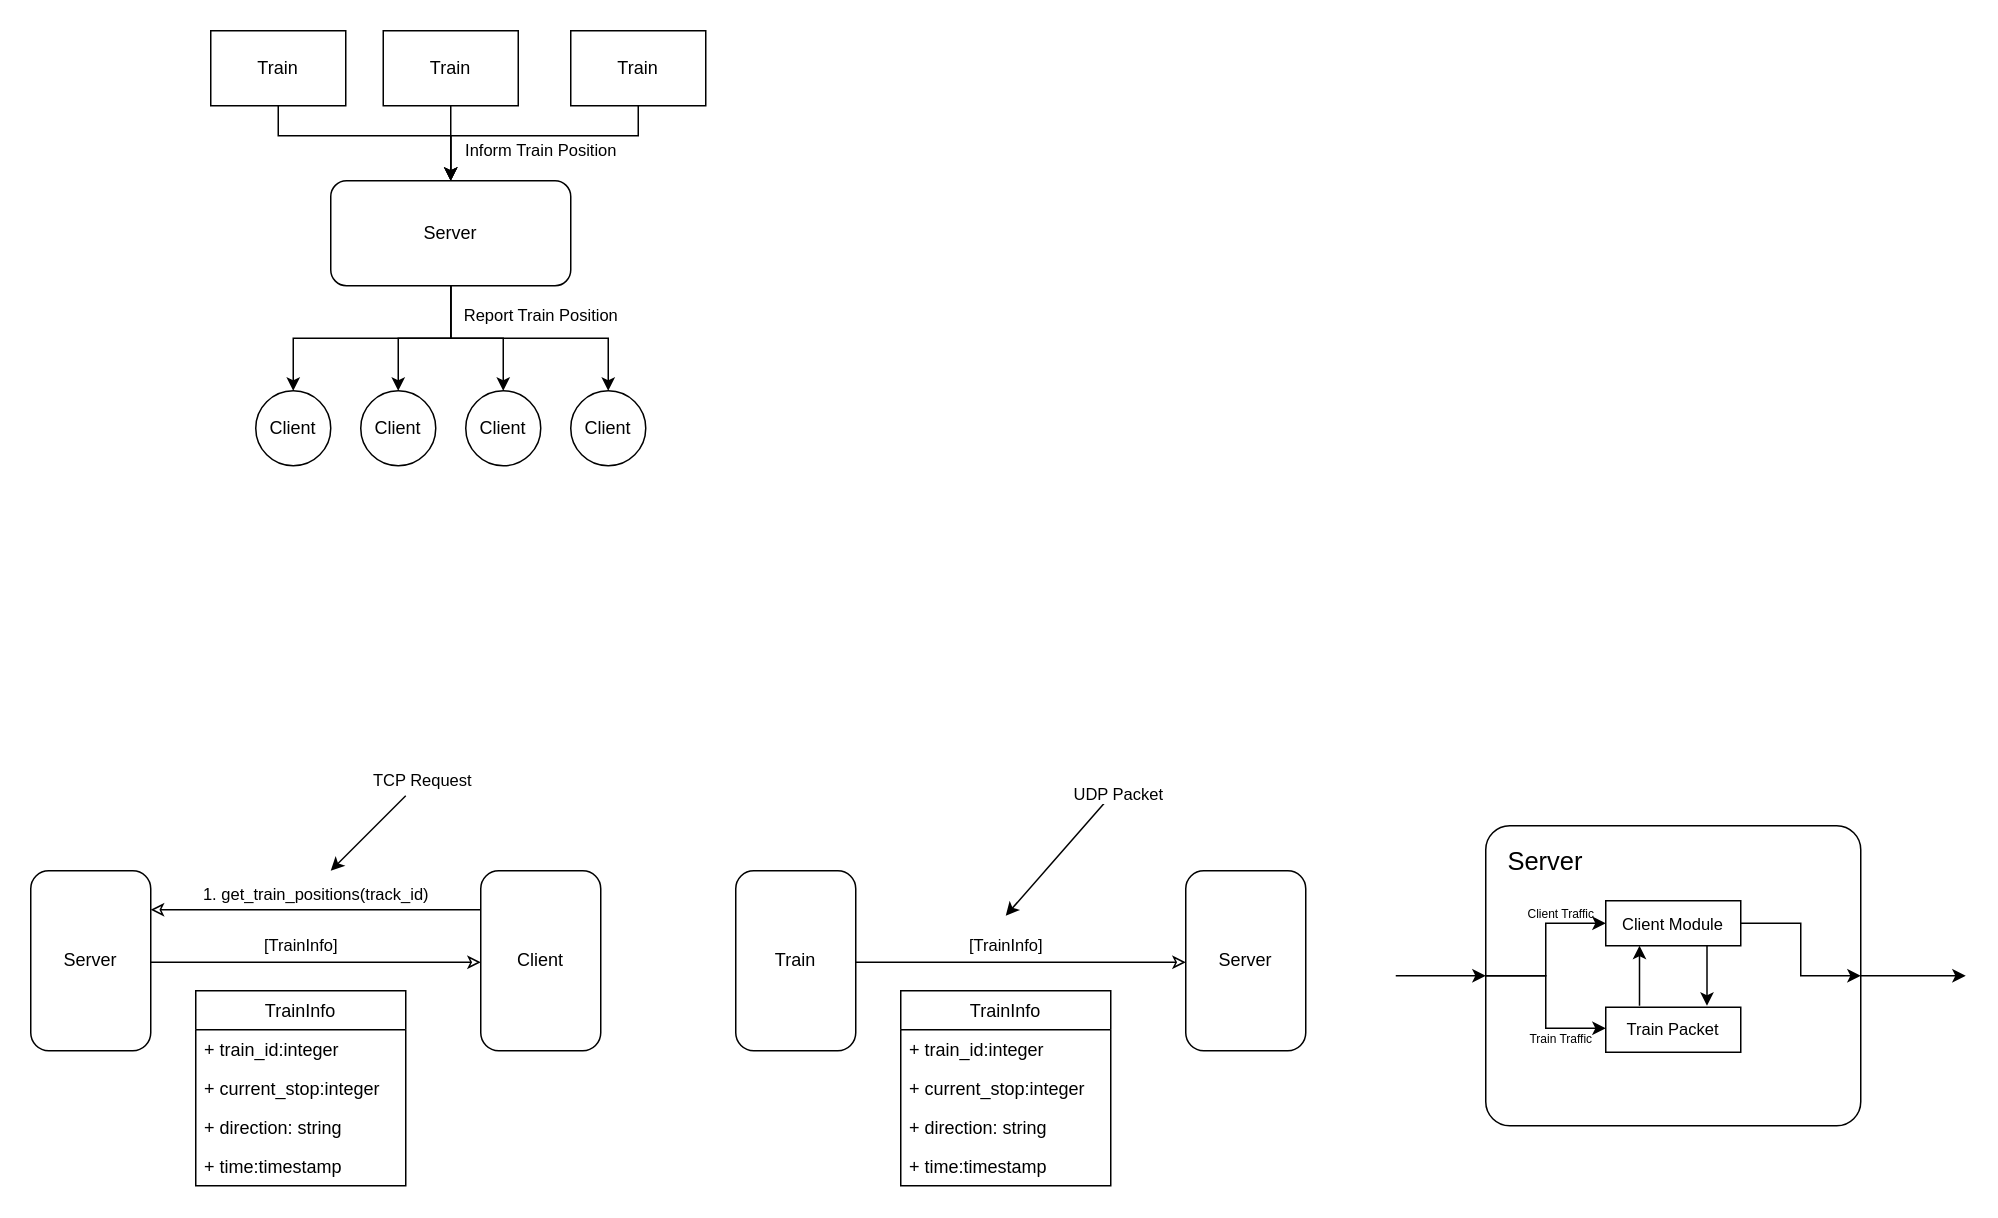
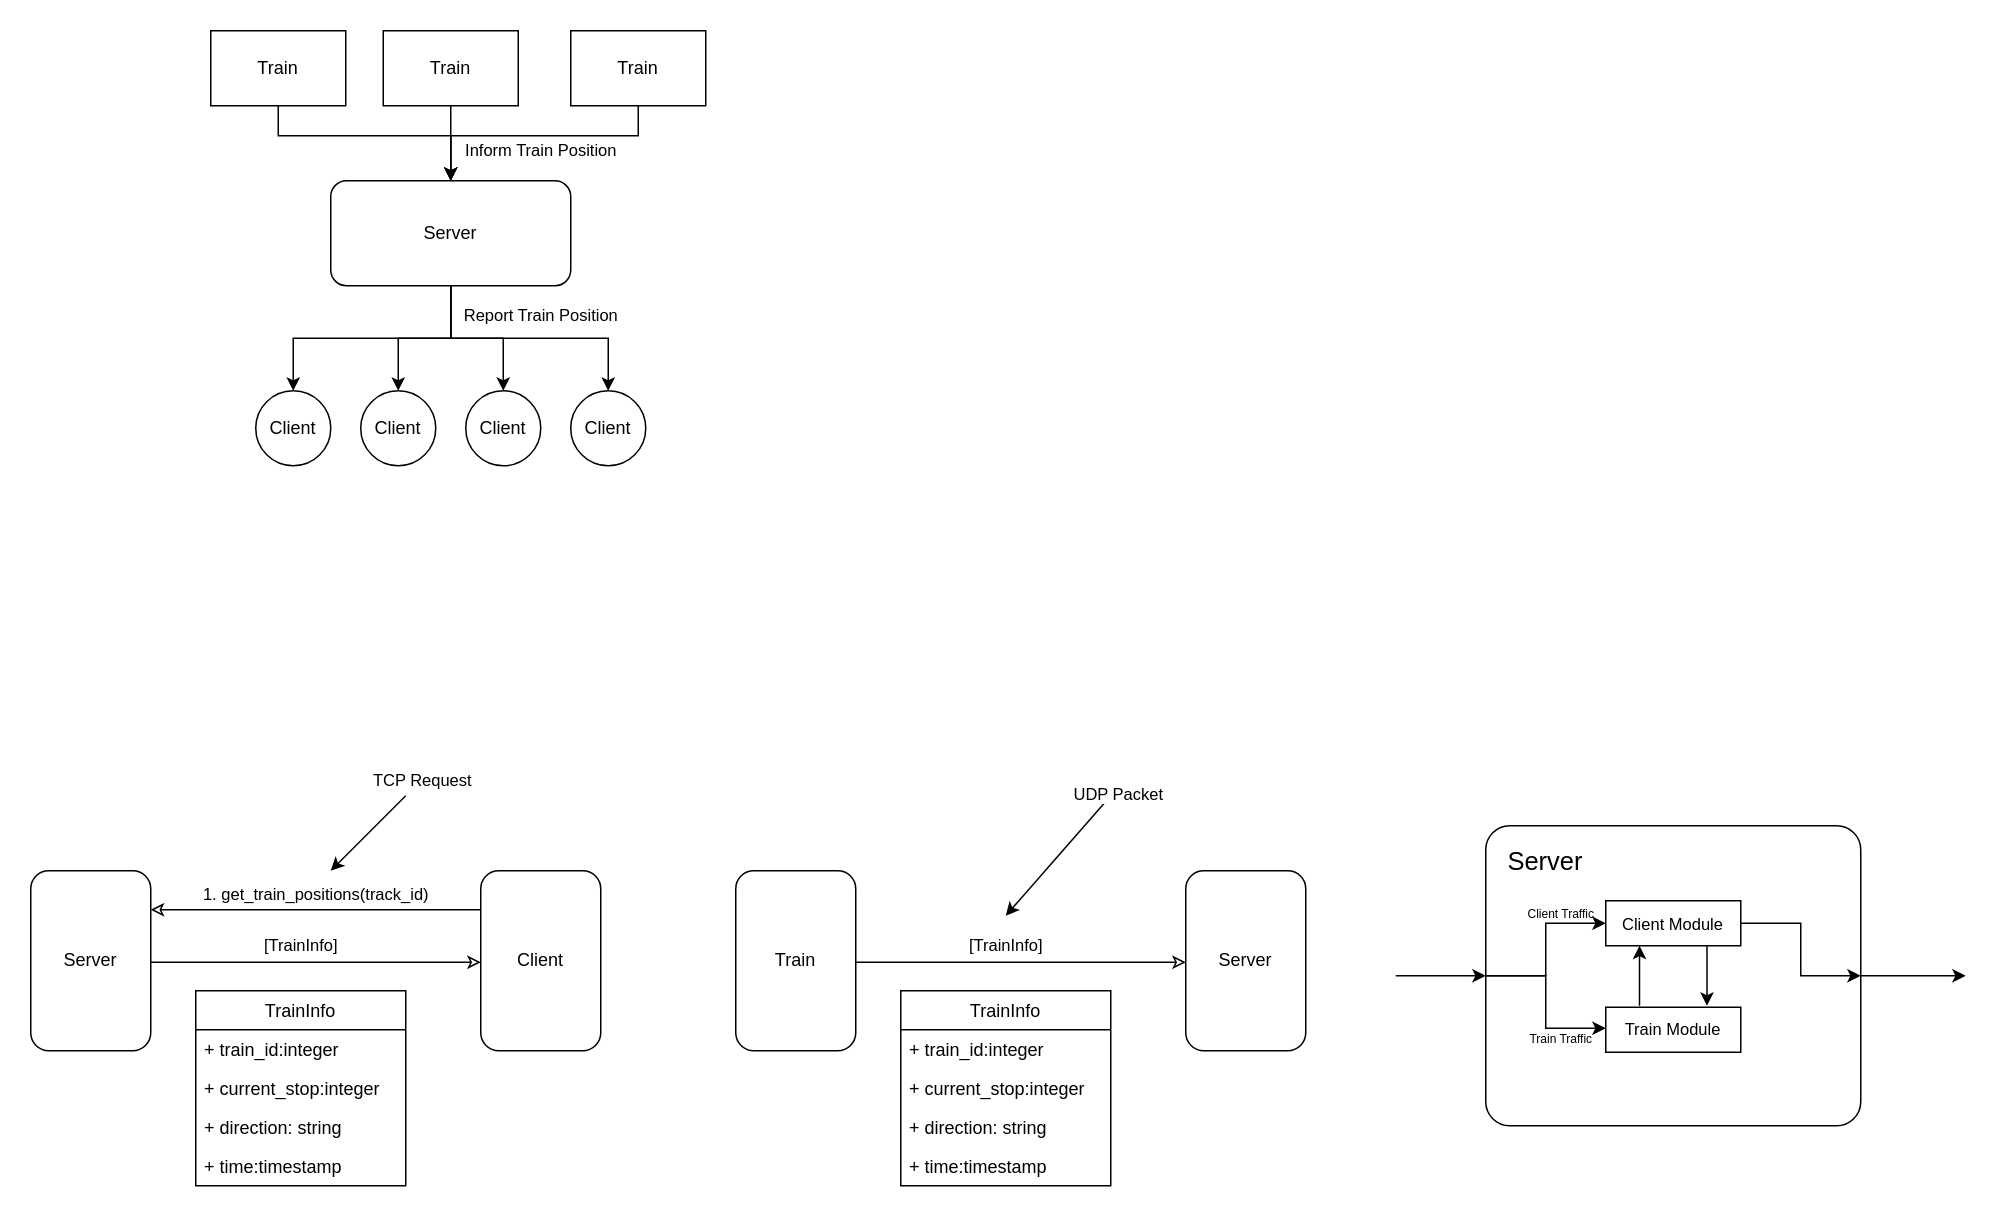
node "Train Packet": label "Train Packet" -> "Train Module"
